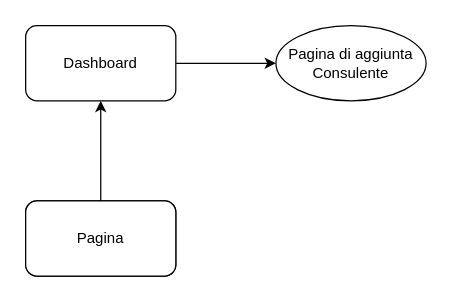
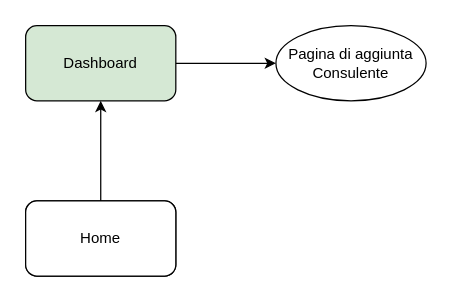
node "Dashboard": fillcolor #ffffff -> #d5e8d4
node "Pagina": label "Pagina" -> "Home"
